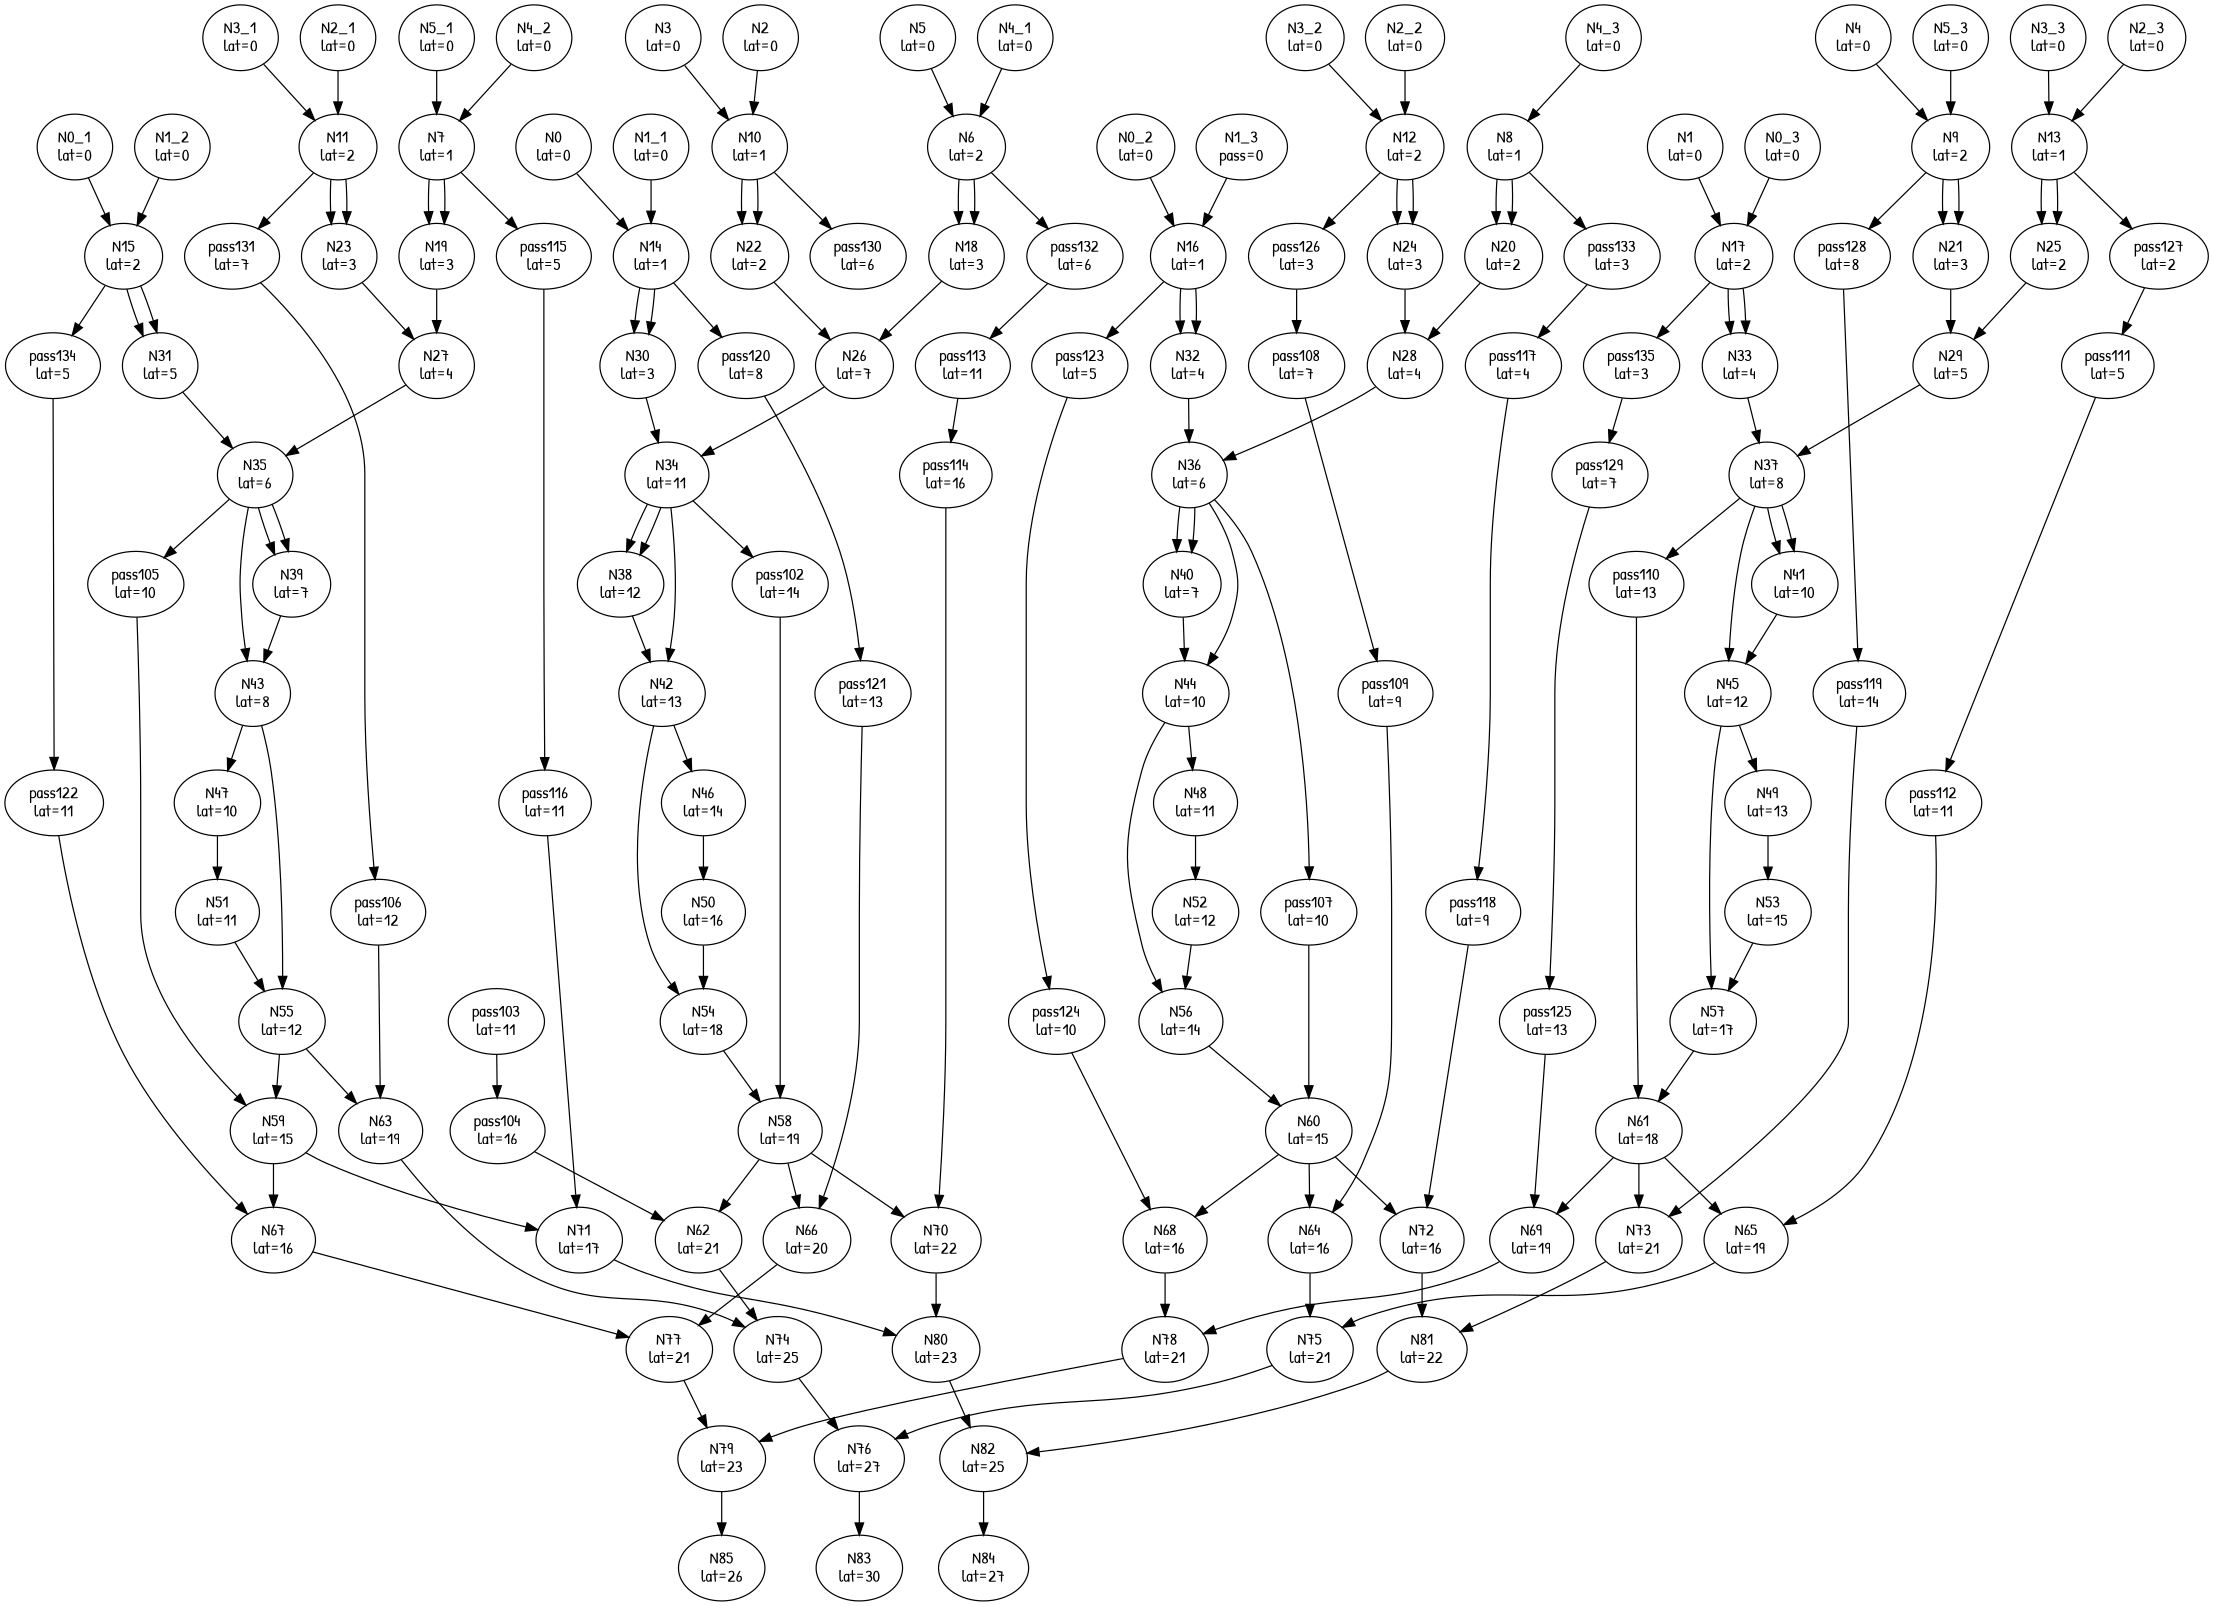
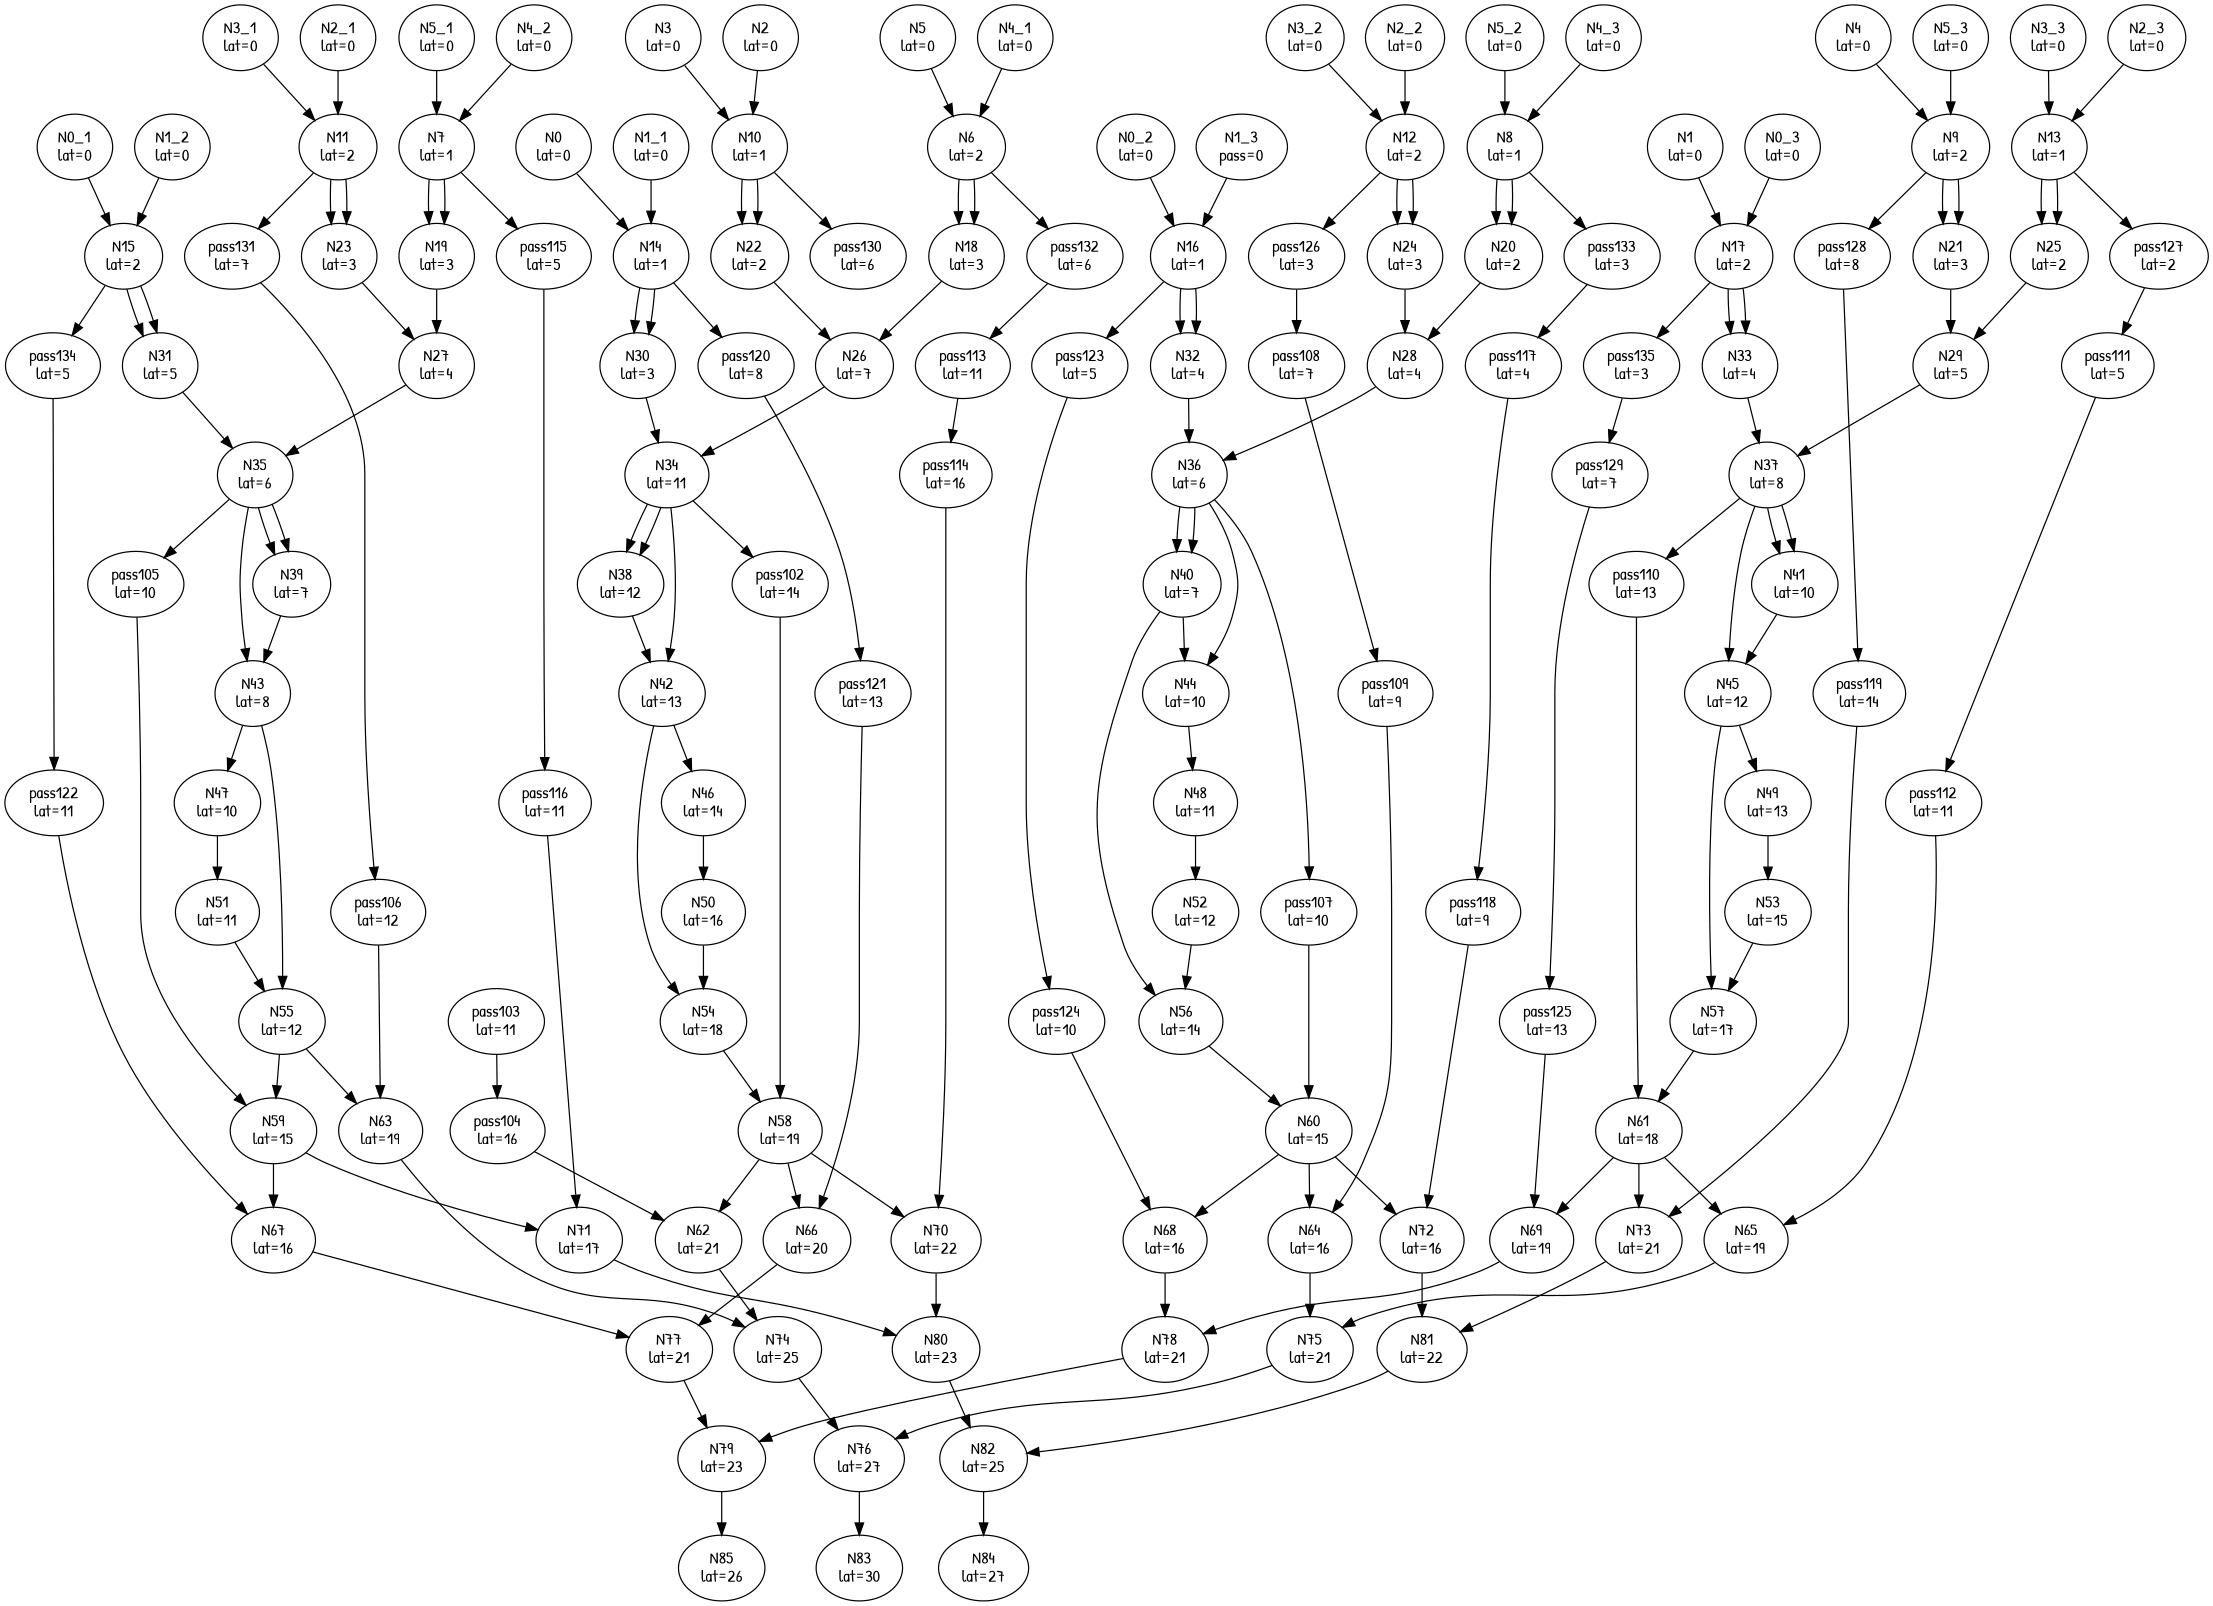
node "N5_2 lat=0": added
edge "N44 lat=10" -> "N56 lat=14": now "N40 lat=7" -> "N56 lat=14"
